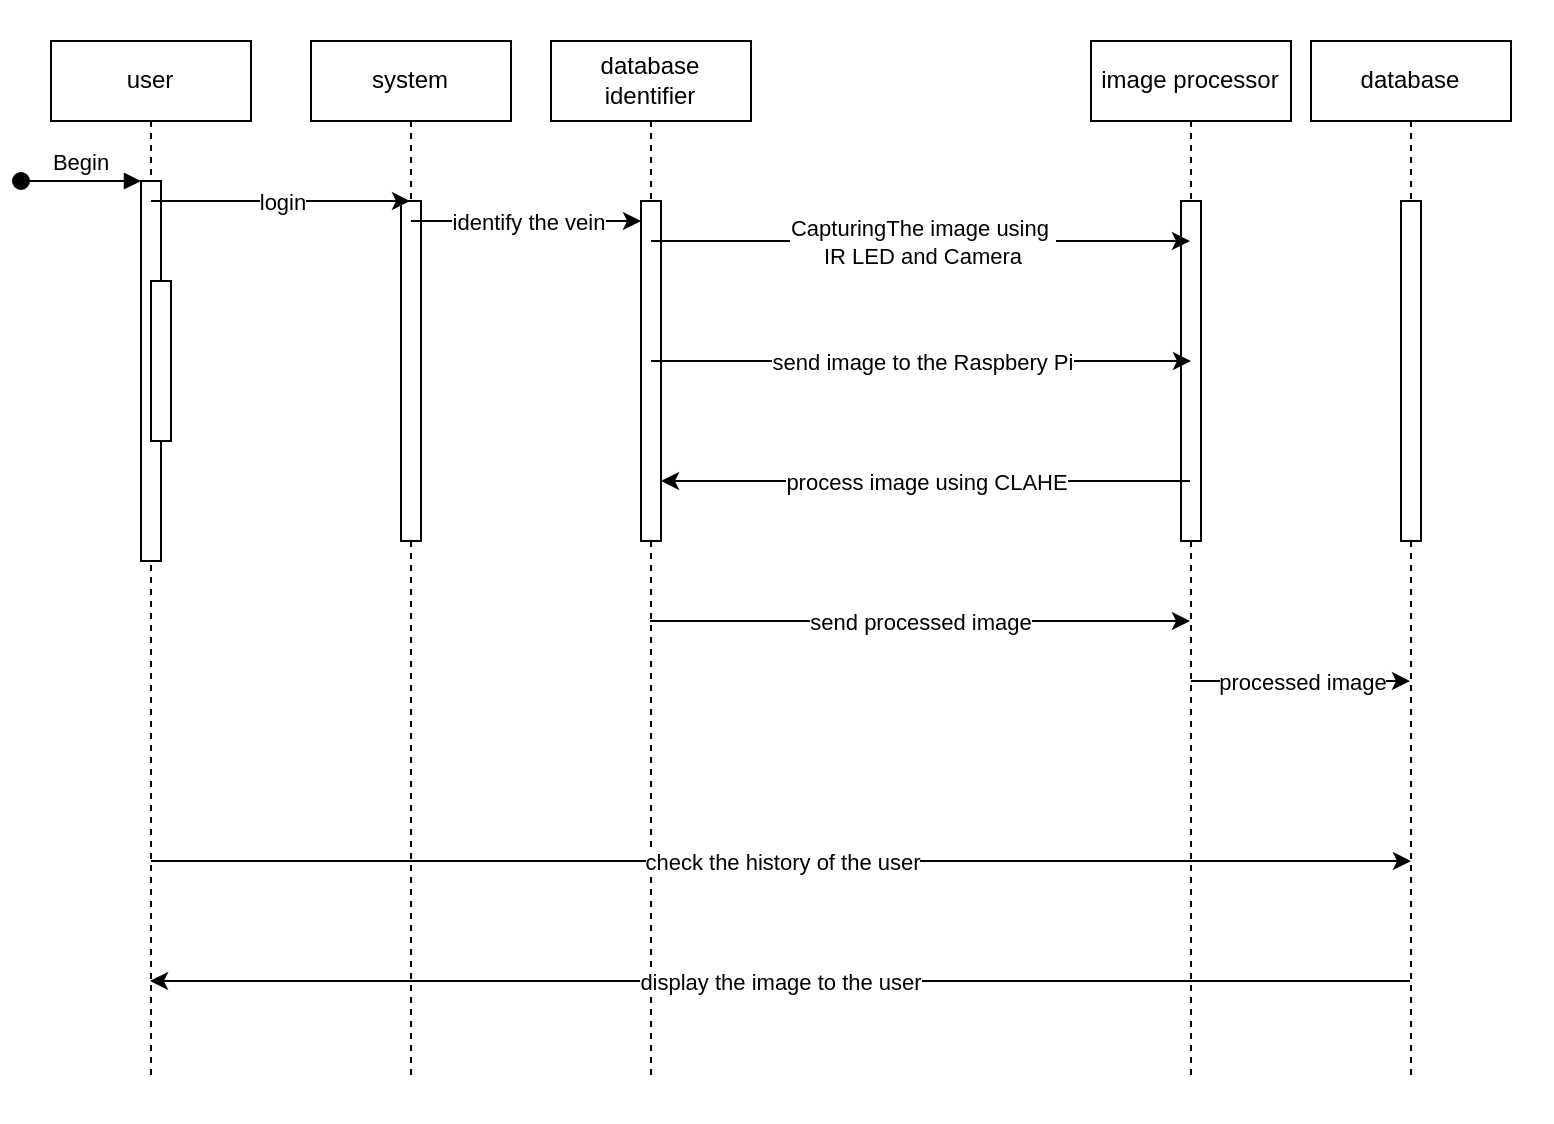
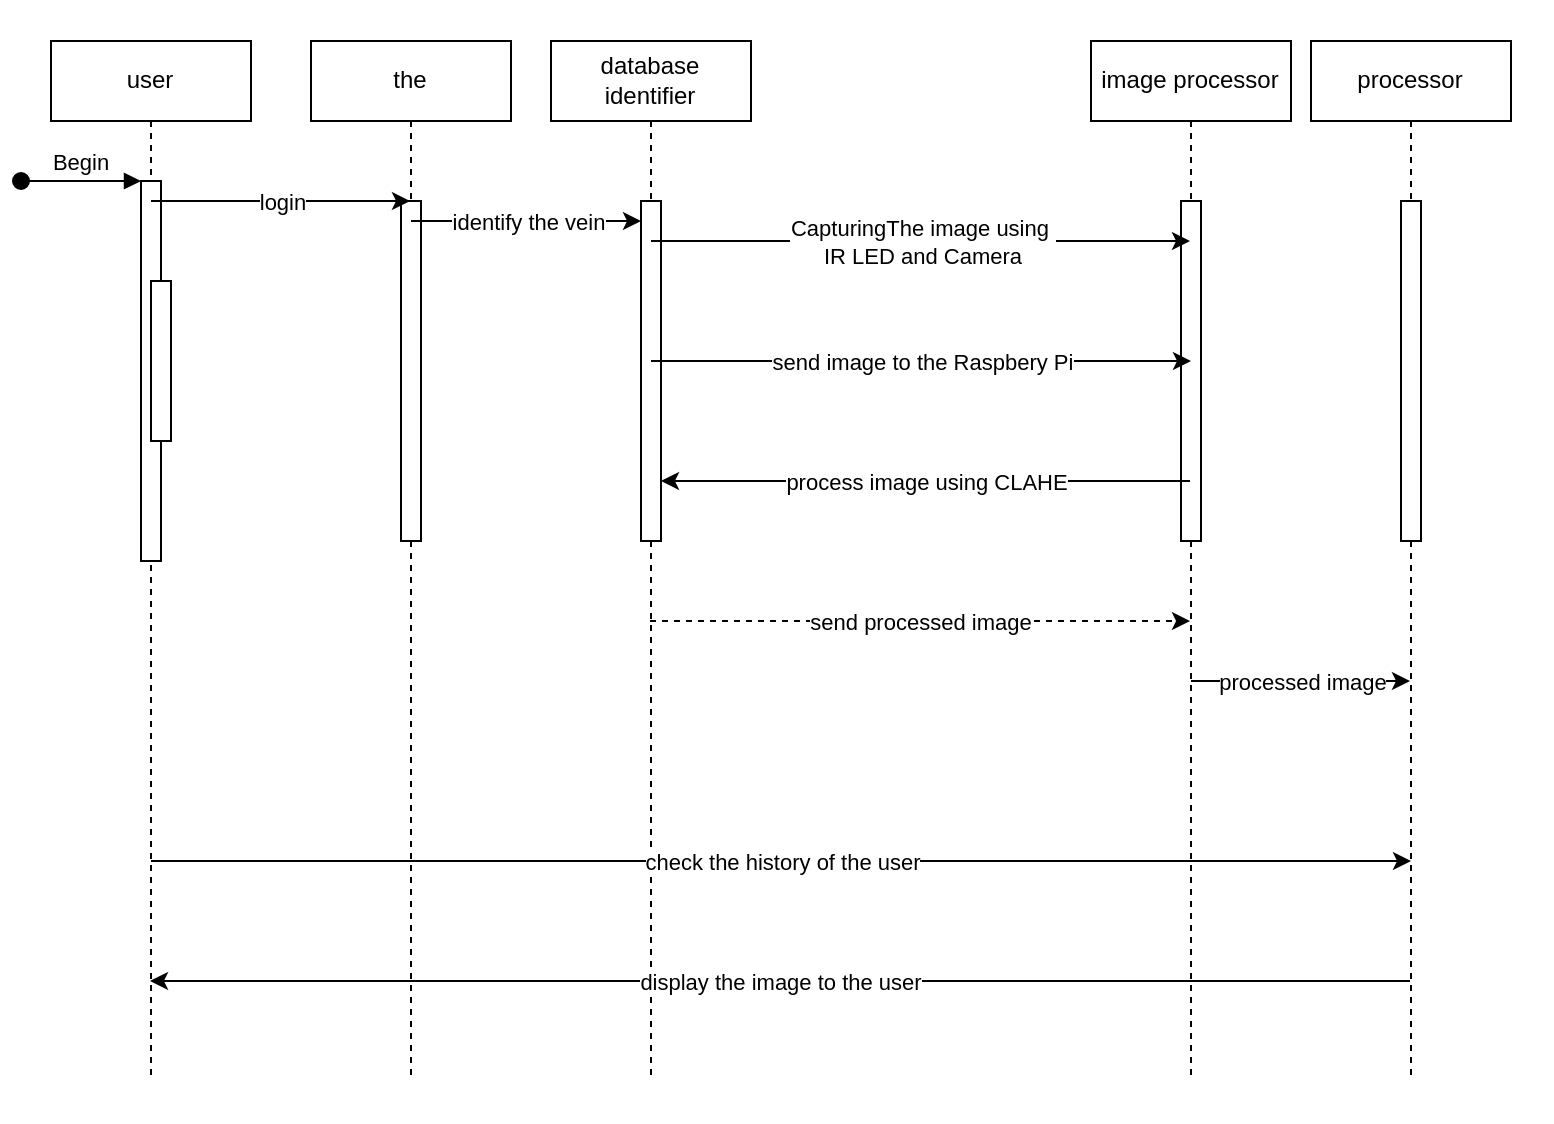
node "system": label "system" -> "the"
node "database": label "database" -> "processor"
edge "database identifier" -> "image processor": style solid -> dashed
